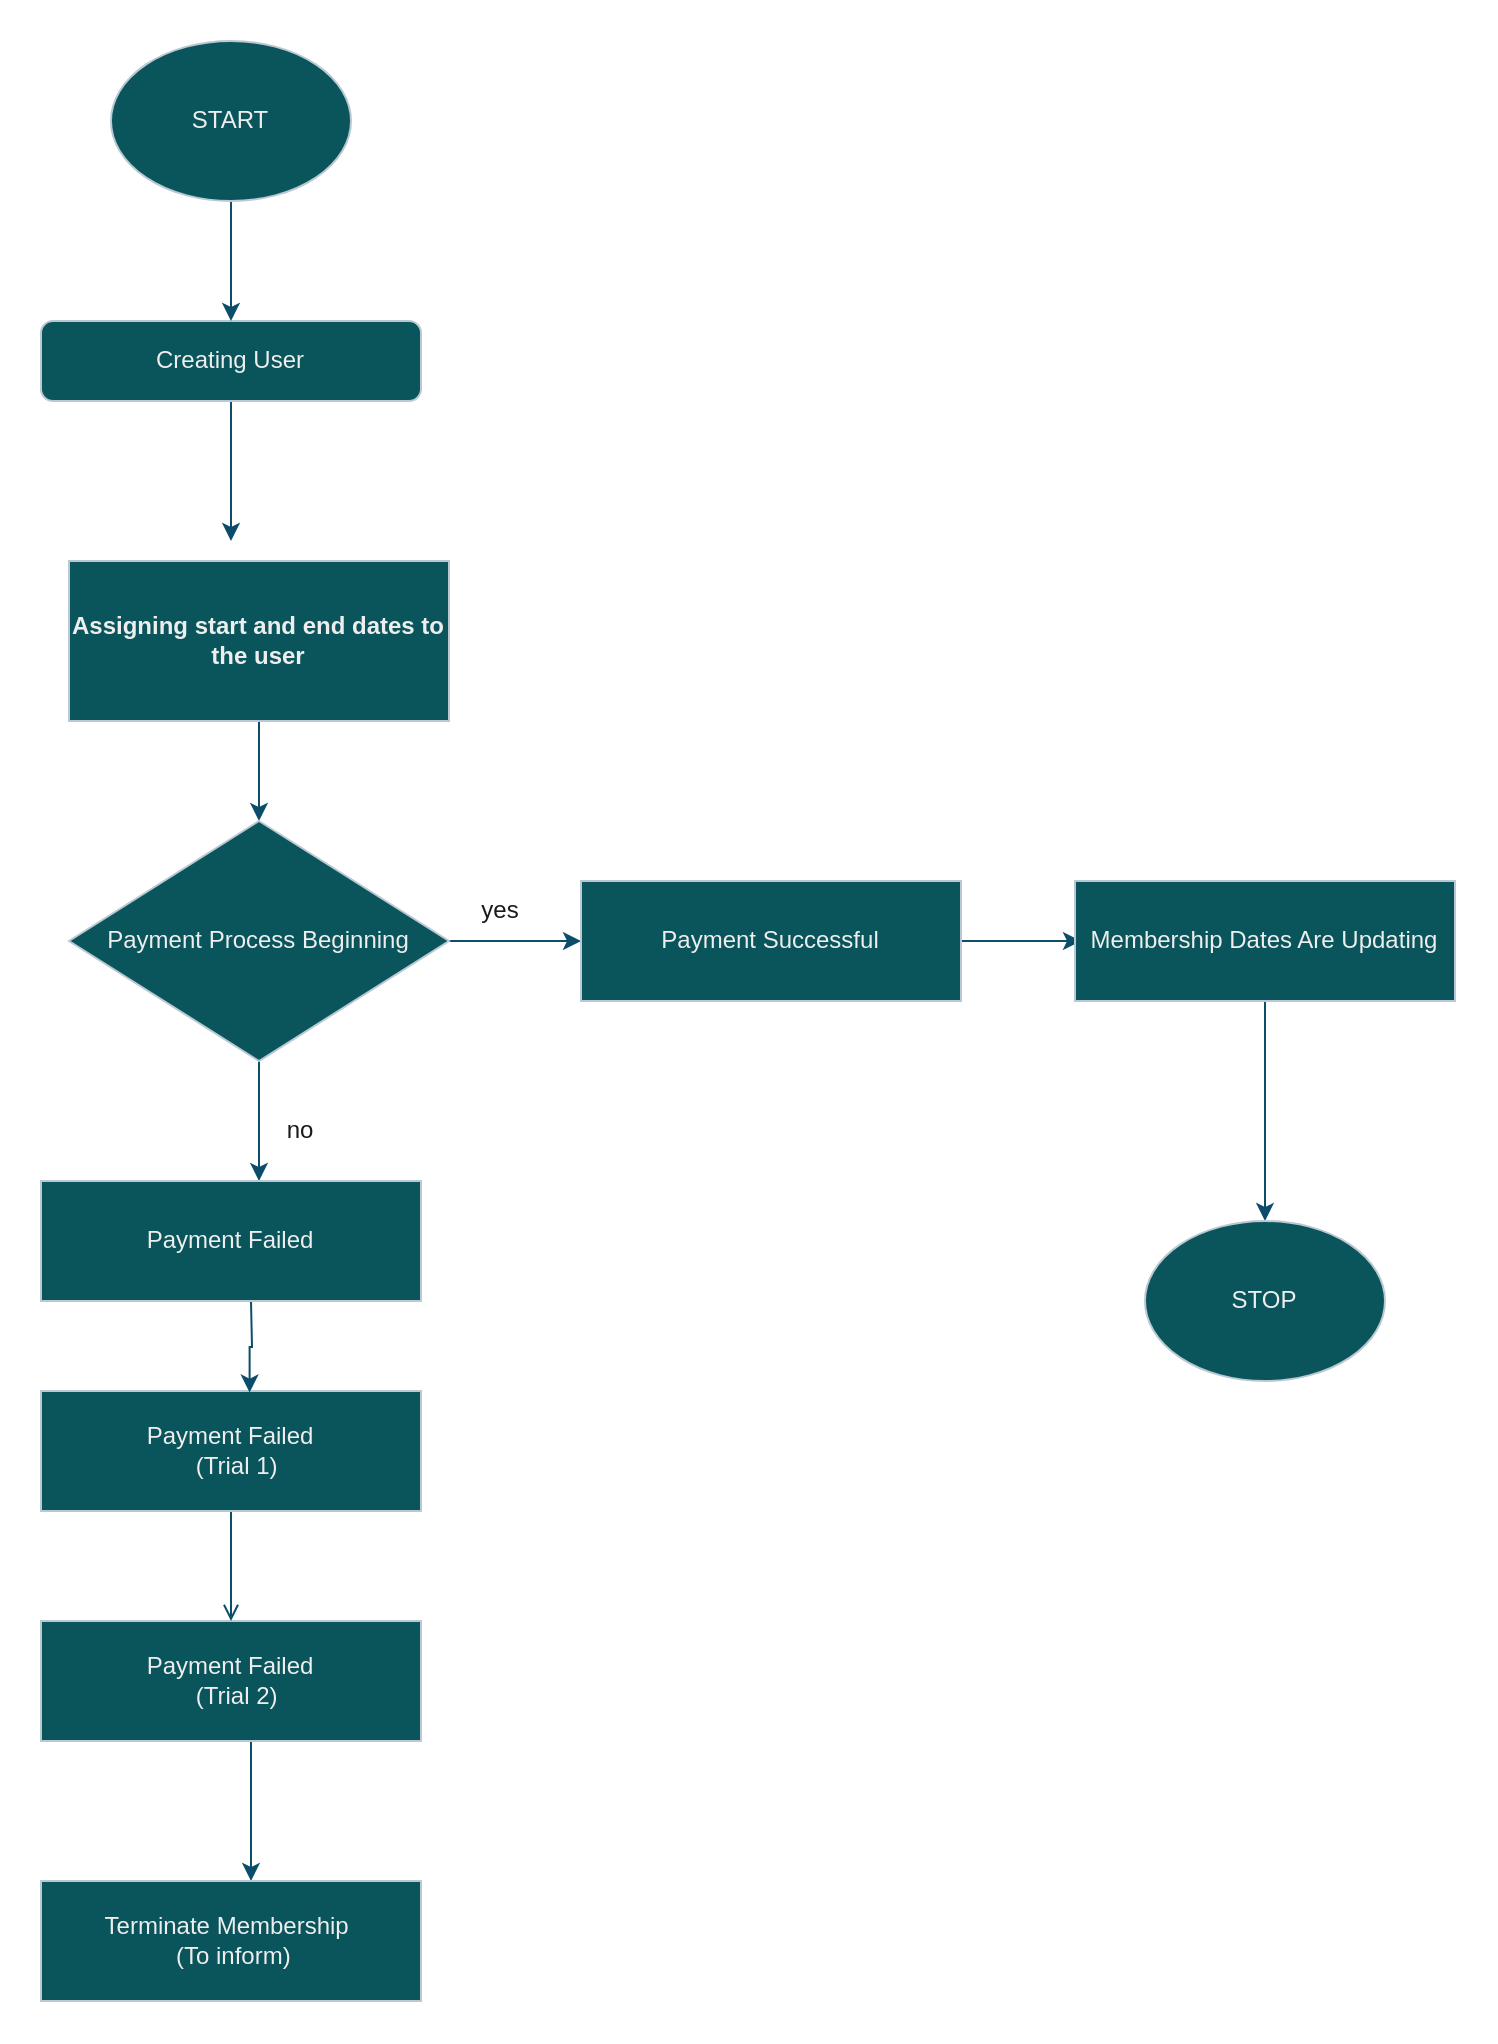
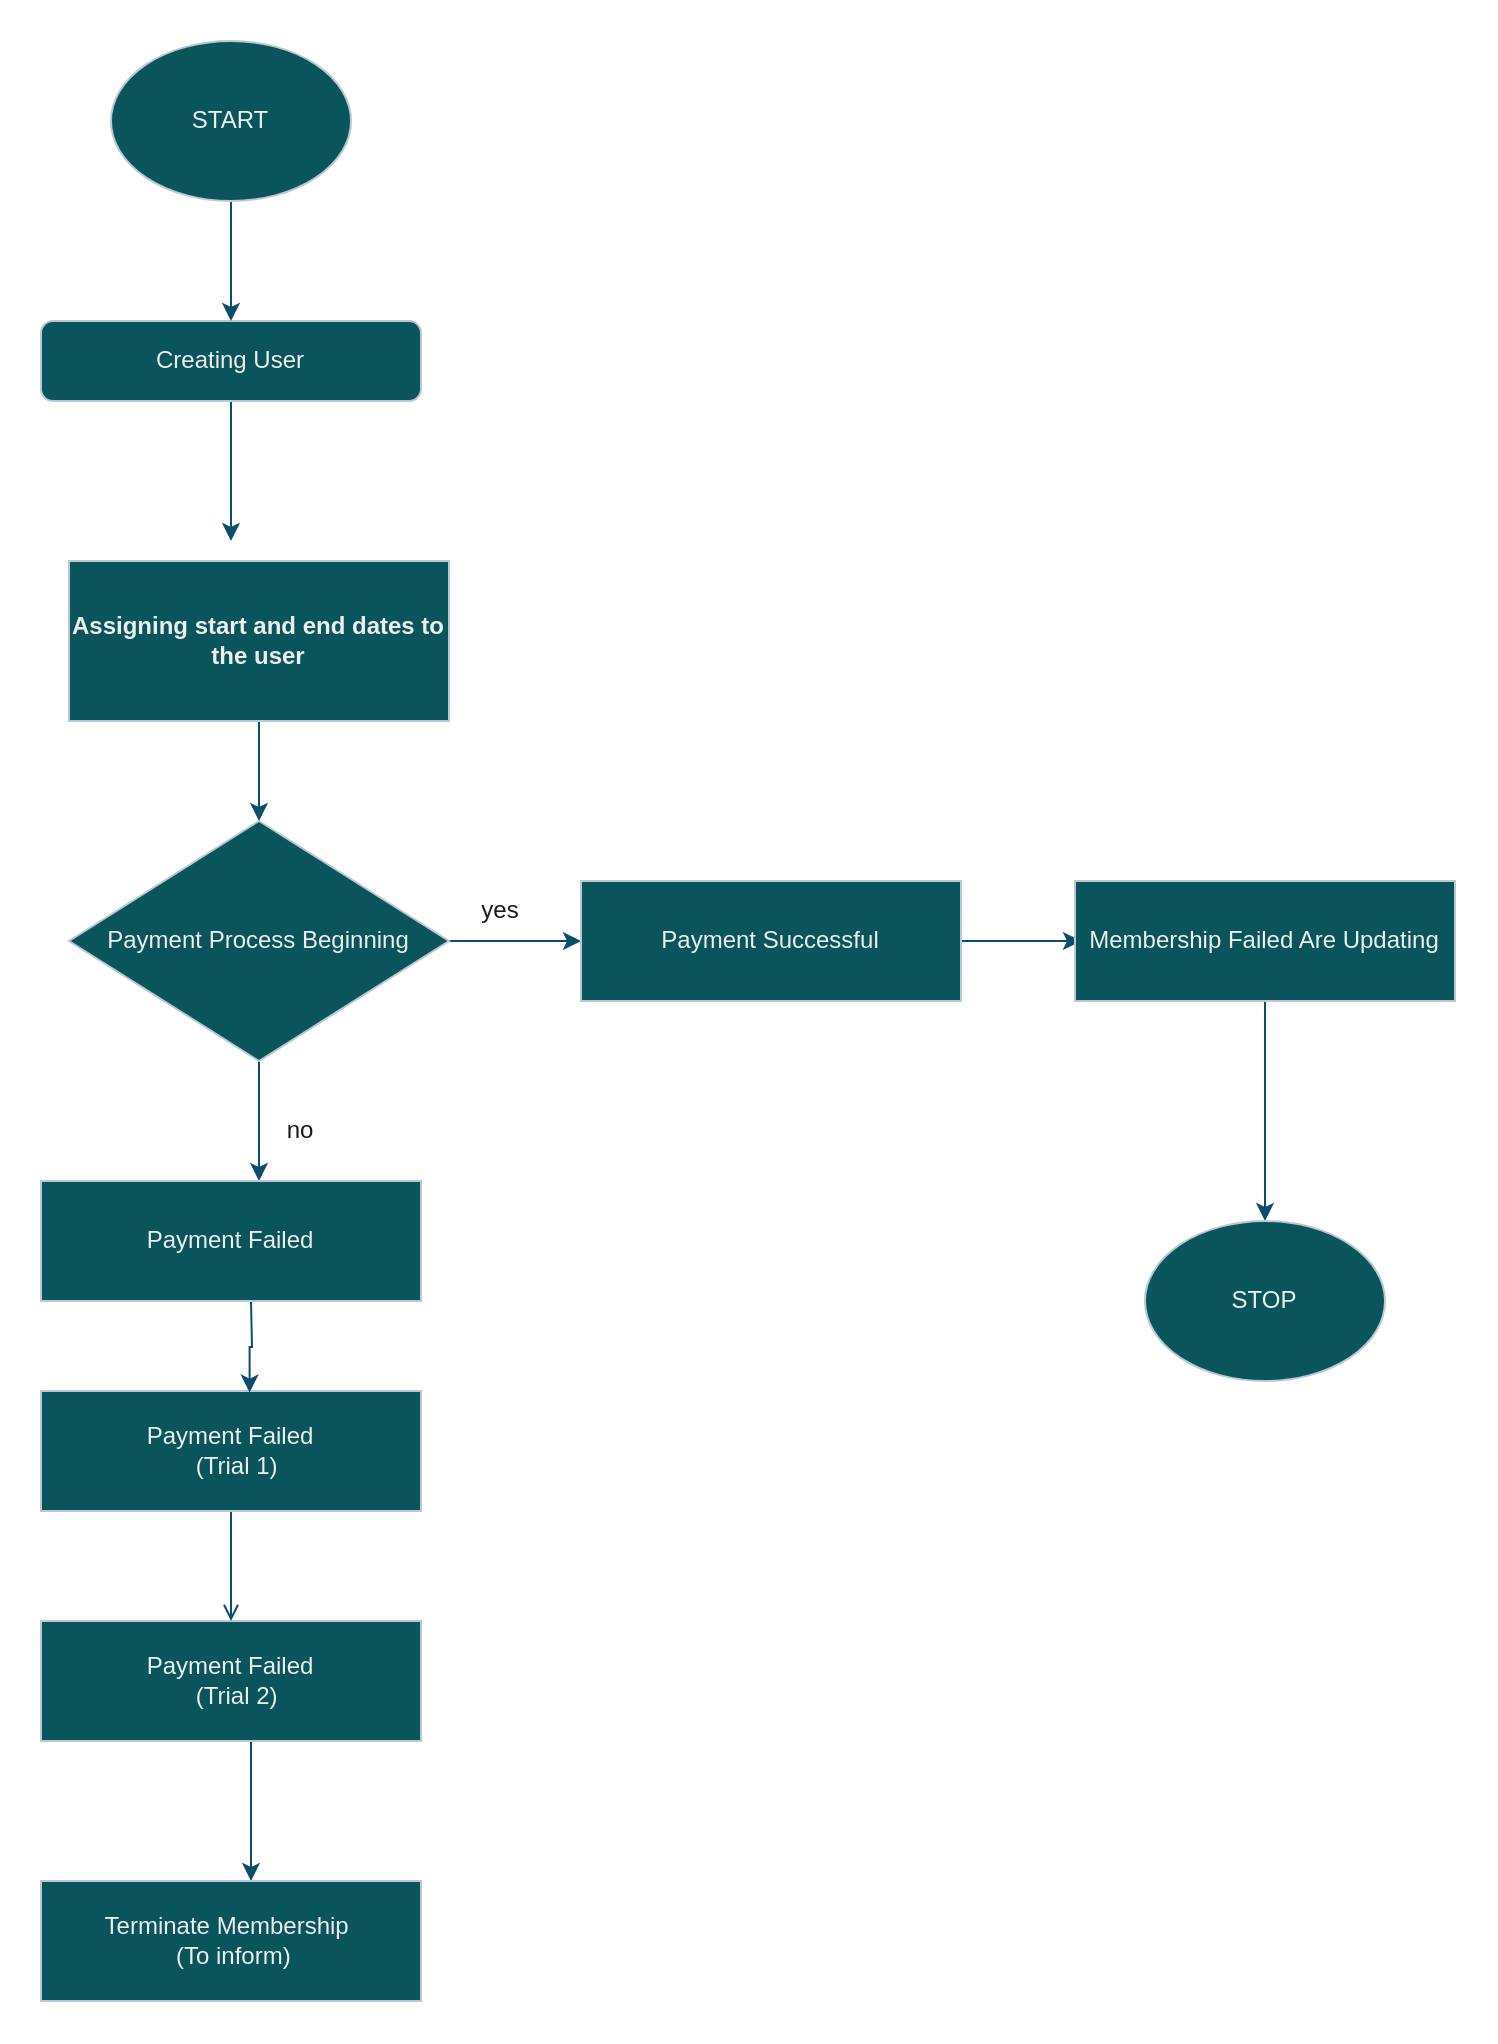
node "Membership Dates Are Updating": label "Membership Dates Are Updating" -> "Membership Failed Are Updating"
